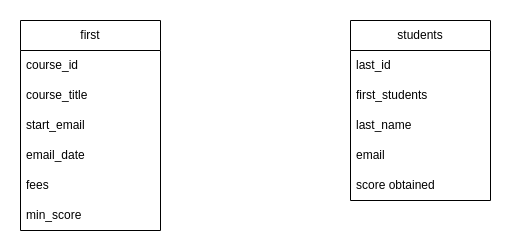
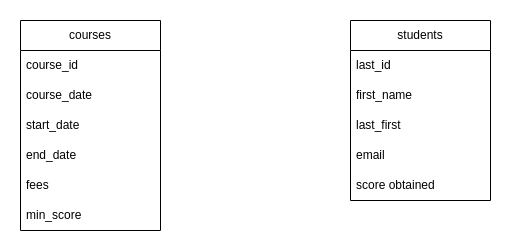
node "first": label "first" -> "courses"
node "course_title": label "course_title" -> "course_date"
node "first_students": label "first_students" -> "first_name"
node "start_email": label "start_email" -> "start_date"
node "last_name": label "last_name" -> "last_first"
node "email_date": label "email_date" -> "end_date"
